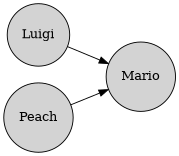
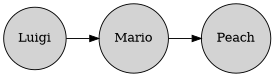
edge "Peach" -> "Mario": reversed
